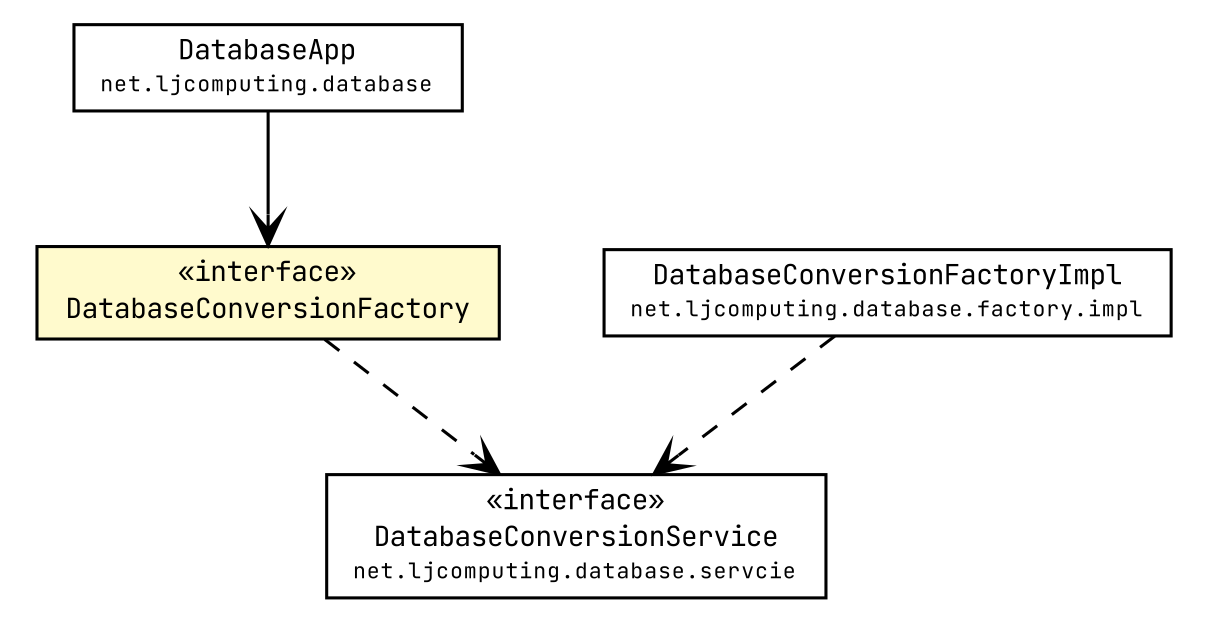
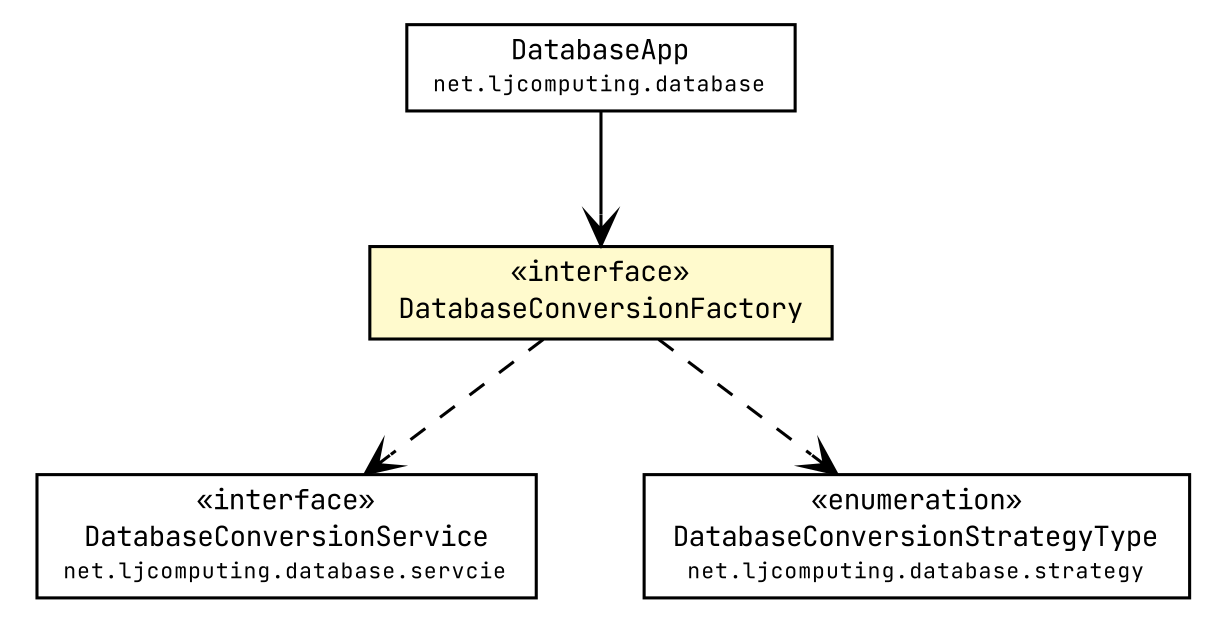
node "DatabaseConversionFactoryImpl": removed
node "DatabaseConversionStrategyType": added
